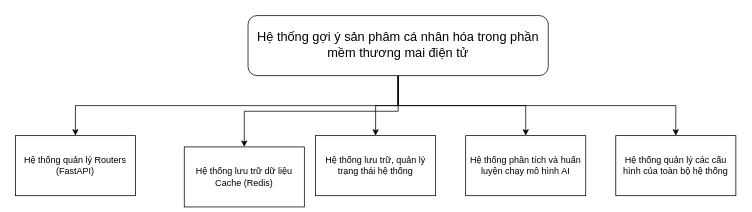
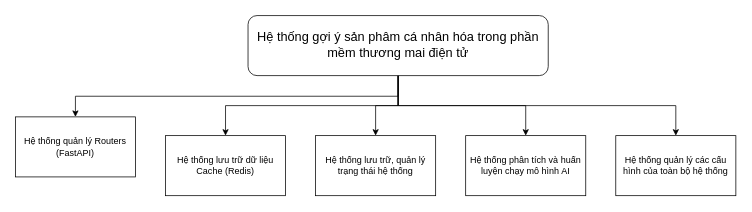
node "Hệ thống quản lý Routers (FastAPI)": moved (75, 165) -> (75, 147)
node "Hệ thống lưu trữ dữ liệu Cache (Redis)": moved (244, 177) -> (225, 165)
